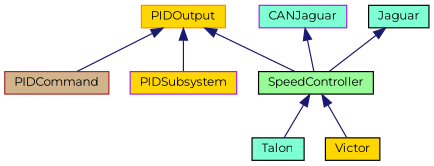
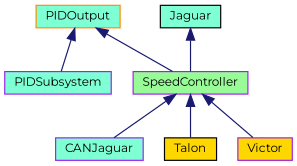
node "PIDOutput": fillcolor gold -> aquamarine
edge "SpeedController" -> "CANJaguar": reversed
node "PIDCommand": removed
node "PIDSubsystem": fillcolor gold -> aquamarine
node "SpeedController": color black -> purple
node "Talon": fillcolor aquamarine -> gold
node "Victor": color black -> purple
